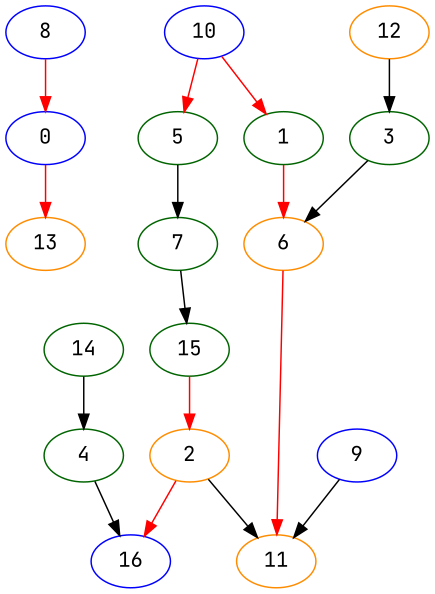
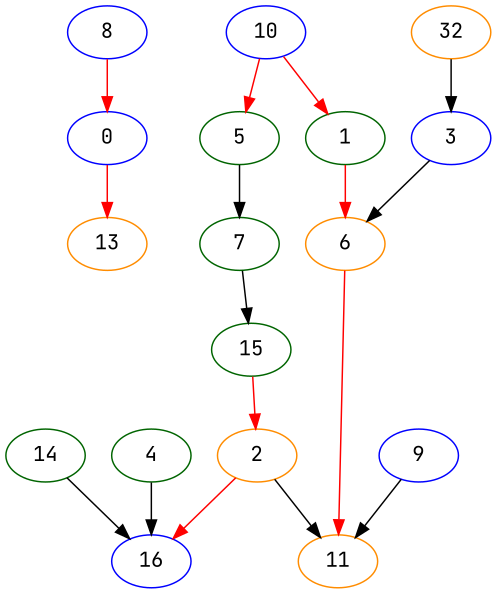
node "12": label "12" -> "32"
node "3": color darkgreen -> blue
edge "14" -> "4": now "14" -> "16"
